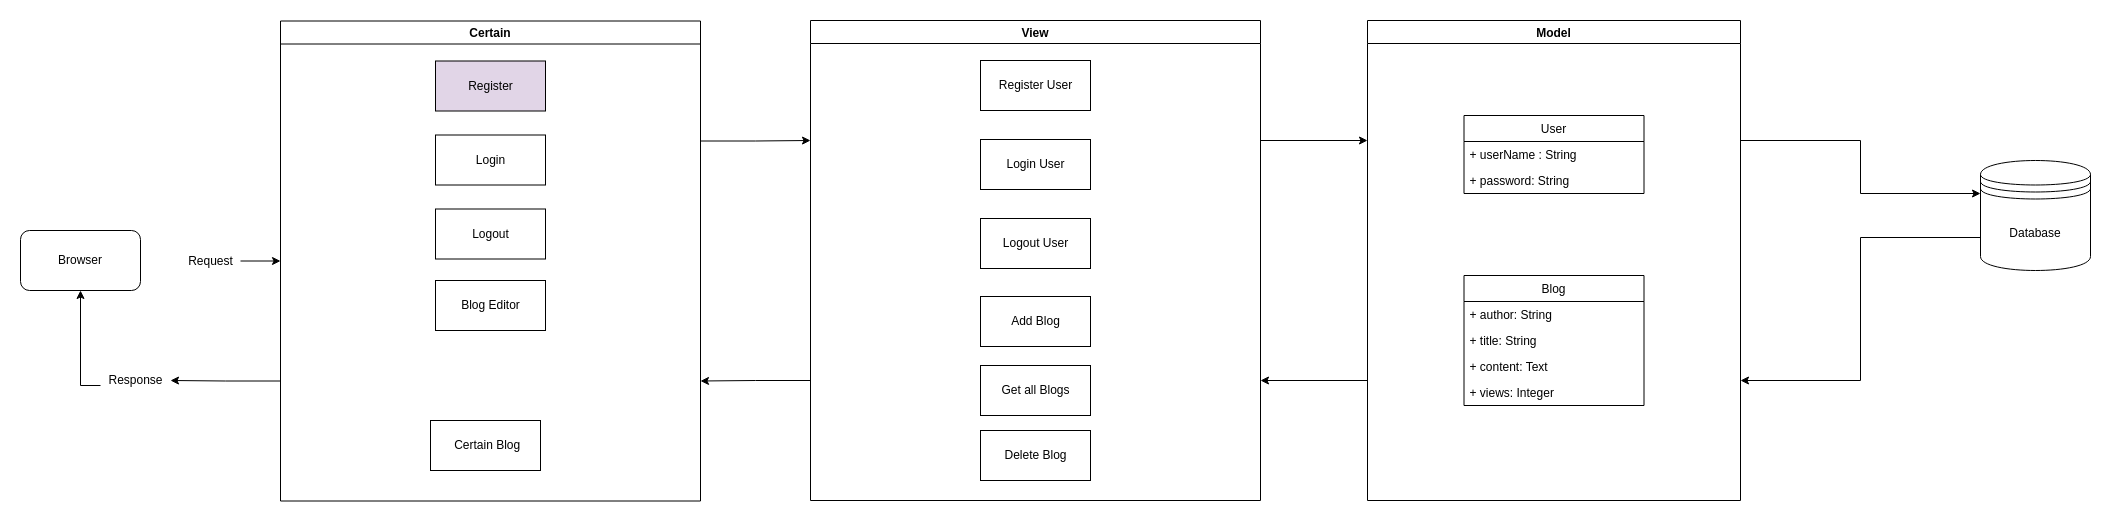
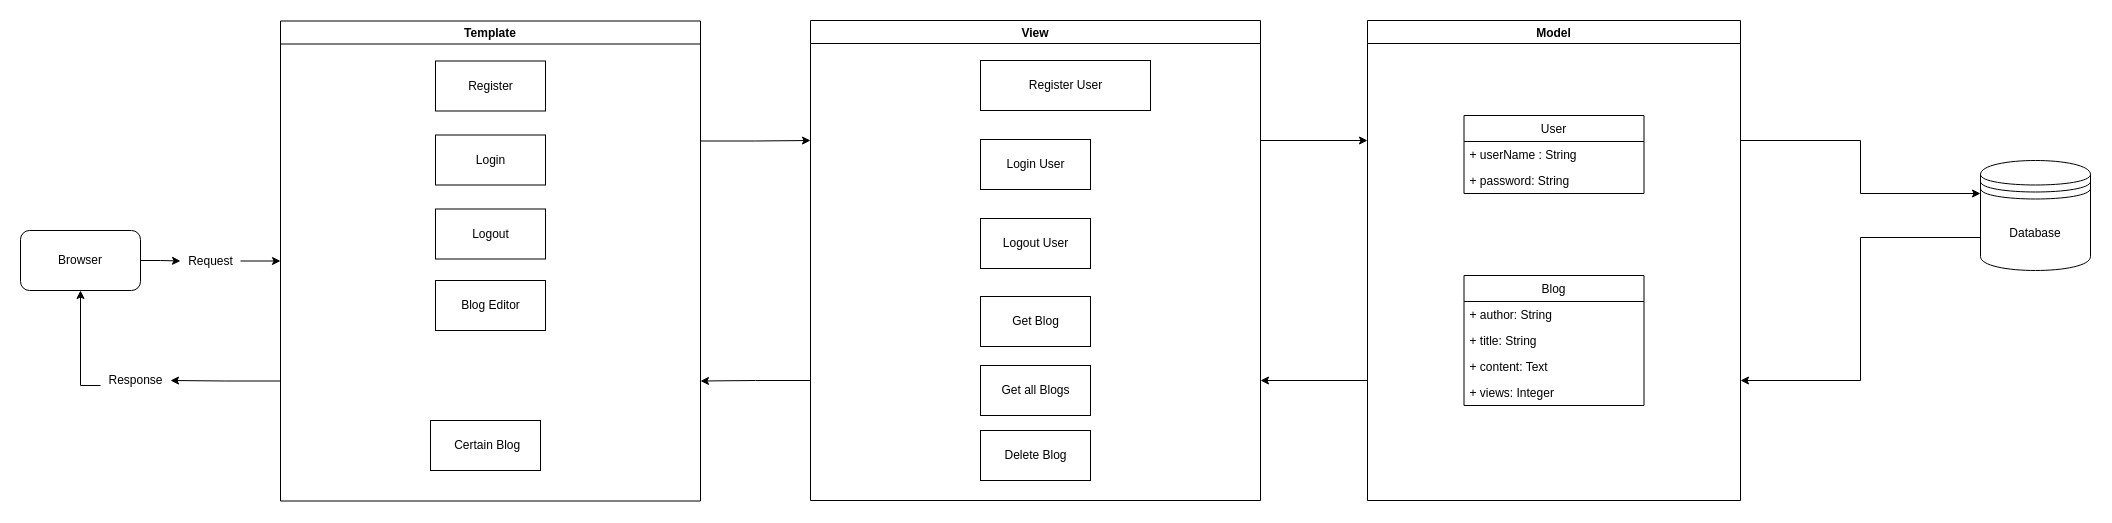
node "Certain": label "Certain" -> "Template"
node "Register": fillcolor #e1d5e7 -> #ffffff
node "Register User": size 110x50 -> 170x50
edge "Browser" -> "Request": added
node "Add Blog": label "Add Blog" -> "Get Blog"
